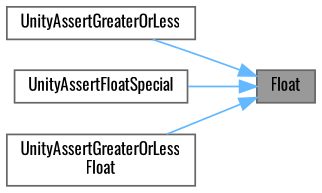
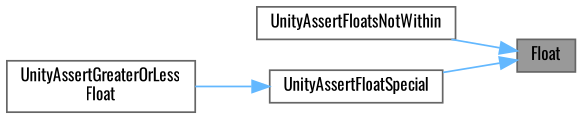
node "UnityAssertGreaterOrLess": label "UnityAssertGreaterOrLess" -> "UnityAssertFloatsNotWithin"
edge "UnityAssertGreaterOrLess Float" -> "Float": now "UnityAssertGreaterOrLess Float" -> "UnityAssertFloatSpecial"
